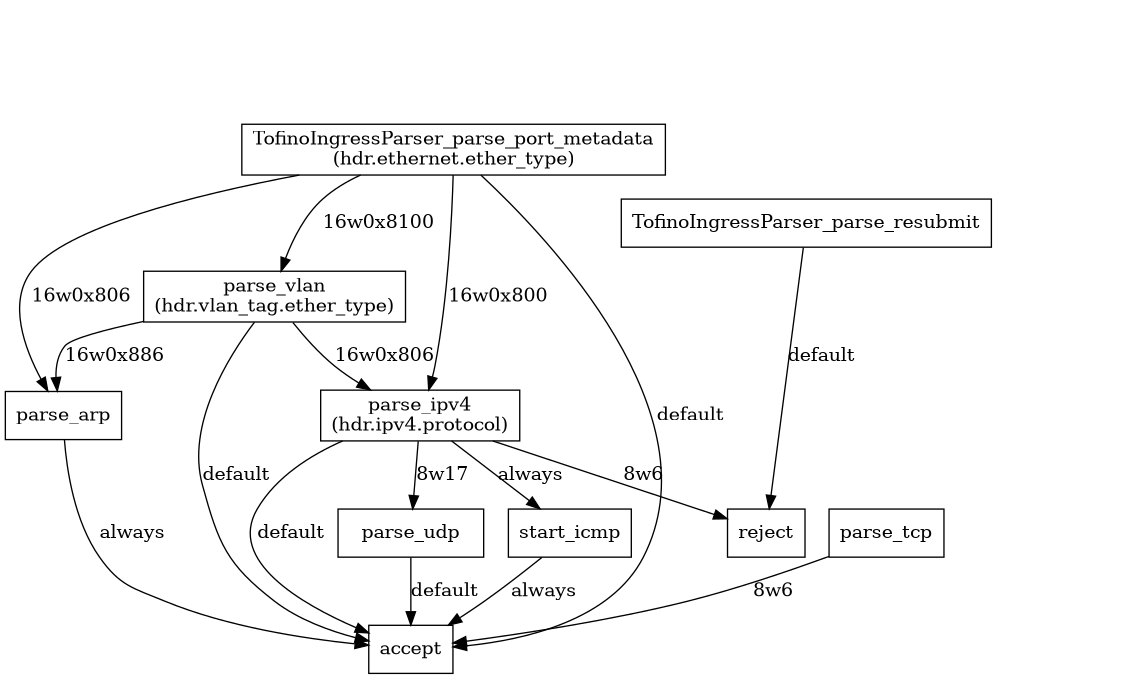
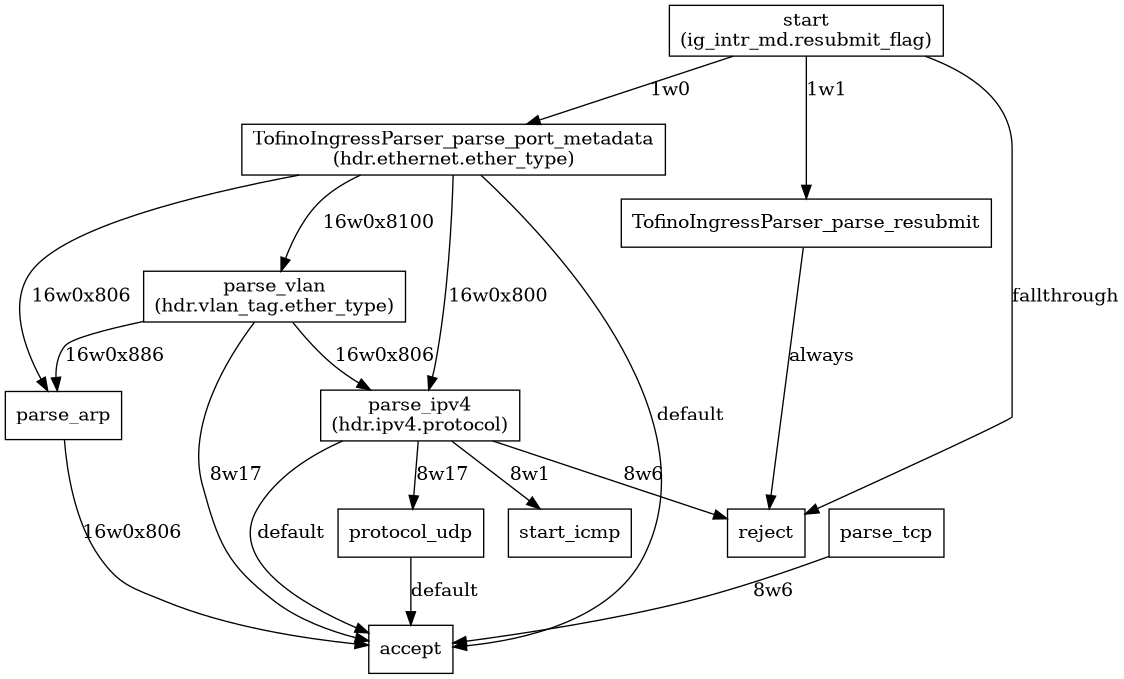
node "start (ig_intr_md.resubmit_flag)": added
edge "TofinoIngressParser_parse_resubmit" -> "reject": label "default" -> "always"
edge "parse_vlan (hdr.vlan_tag.ether_type)" -> "accept": label "default" -> "8w17"
edge "parse_ipv4 (hdr.ipv4.protocol)" -> "start_icmp": label "always" -> "8w1"
edge "parse_arp" -> "accept": label "always" -> "16w0x806"
node "parse_udp": label "parse_udp" -> "protocol_udp"
edge "start_icmp" -> "accept": removed, label "always"
